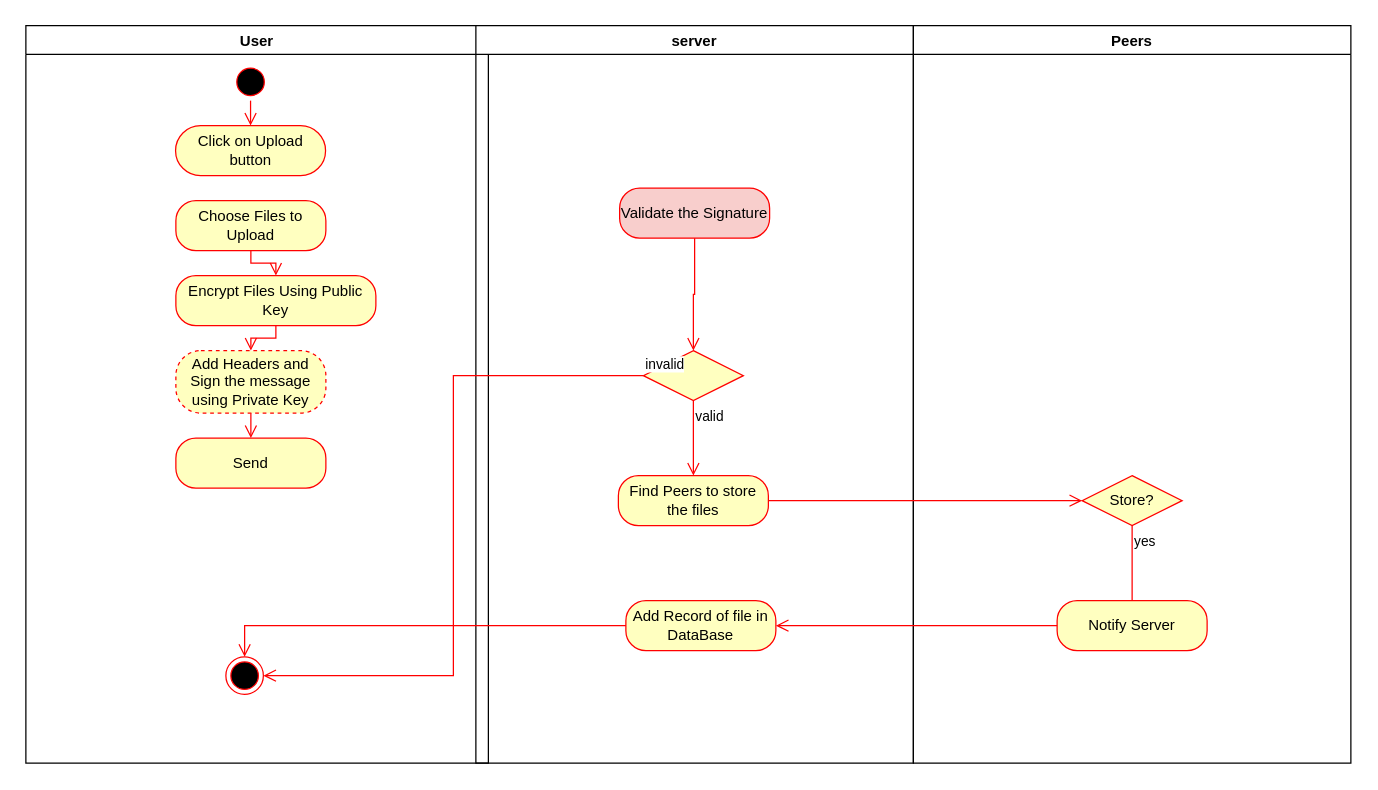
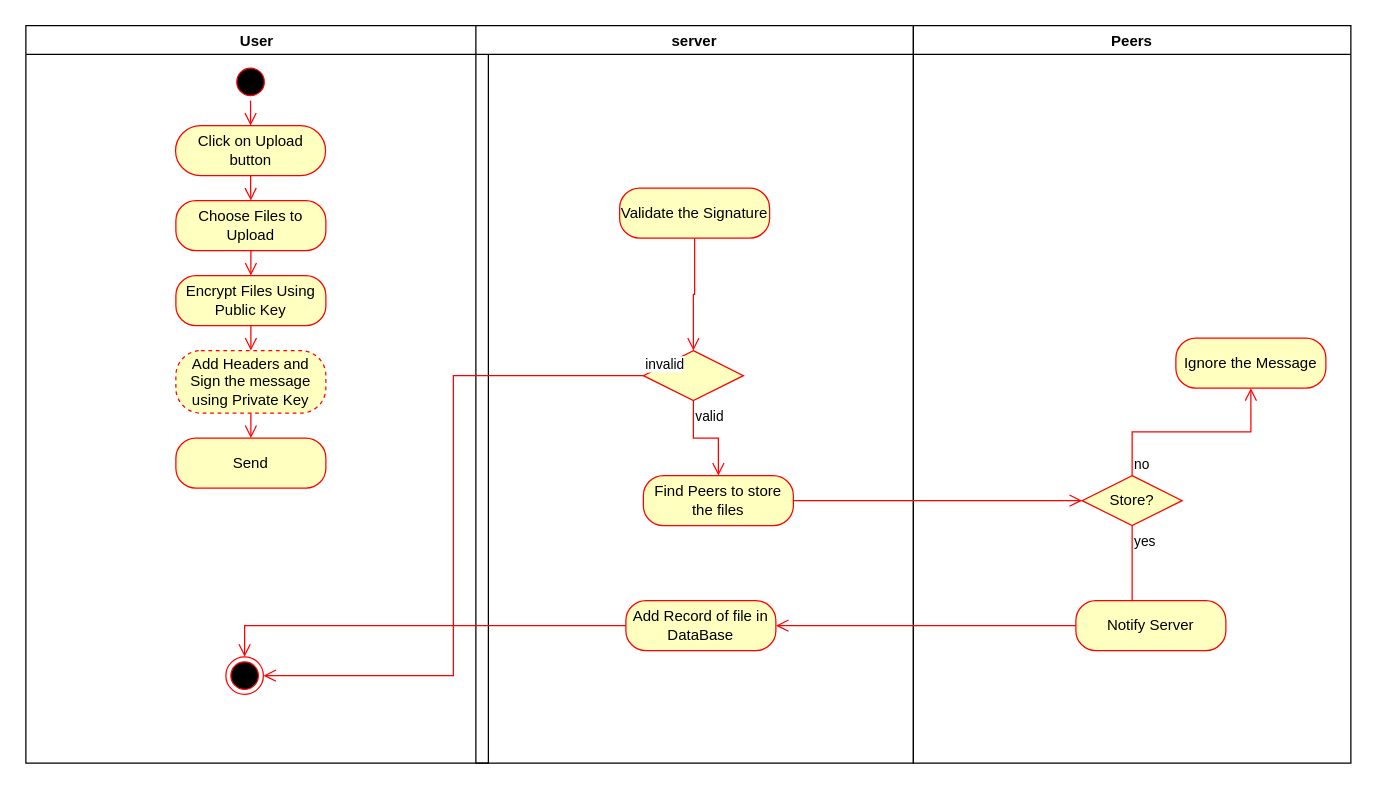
edge "Click on Upload button" -> "Choose Files to Upload": added
node "Validate the Signature": fillcolor #f8cecc -> #ffffc0
node "Encrypt Files Using Public Key": size 200x50 -> 150x50
node "Ignore the Message": added
edge "Store?" -> "Ignore the Message": added, label "no"
node "Find Peers to store the files": moved (693, 501) -> (718, 501)
node "Notify Server": moved (1132, 626) -> (1151, 626)
